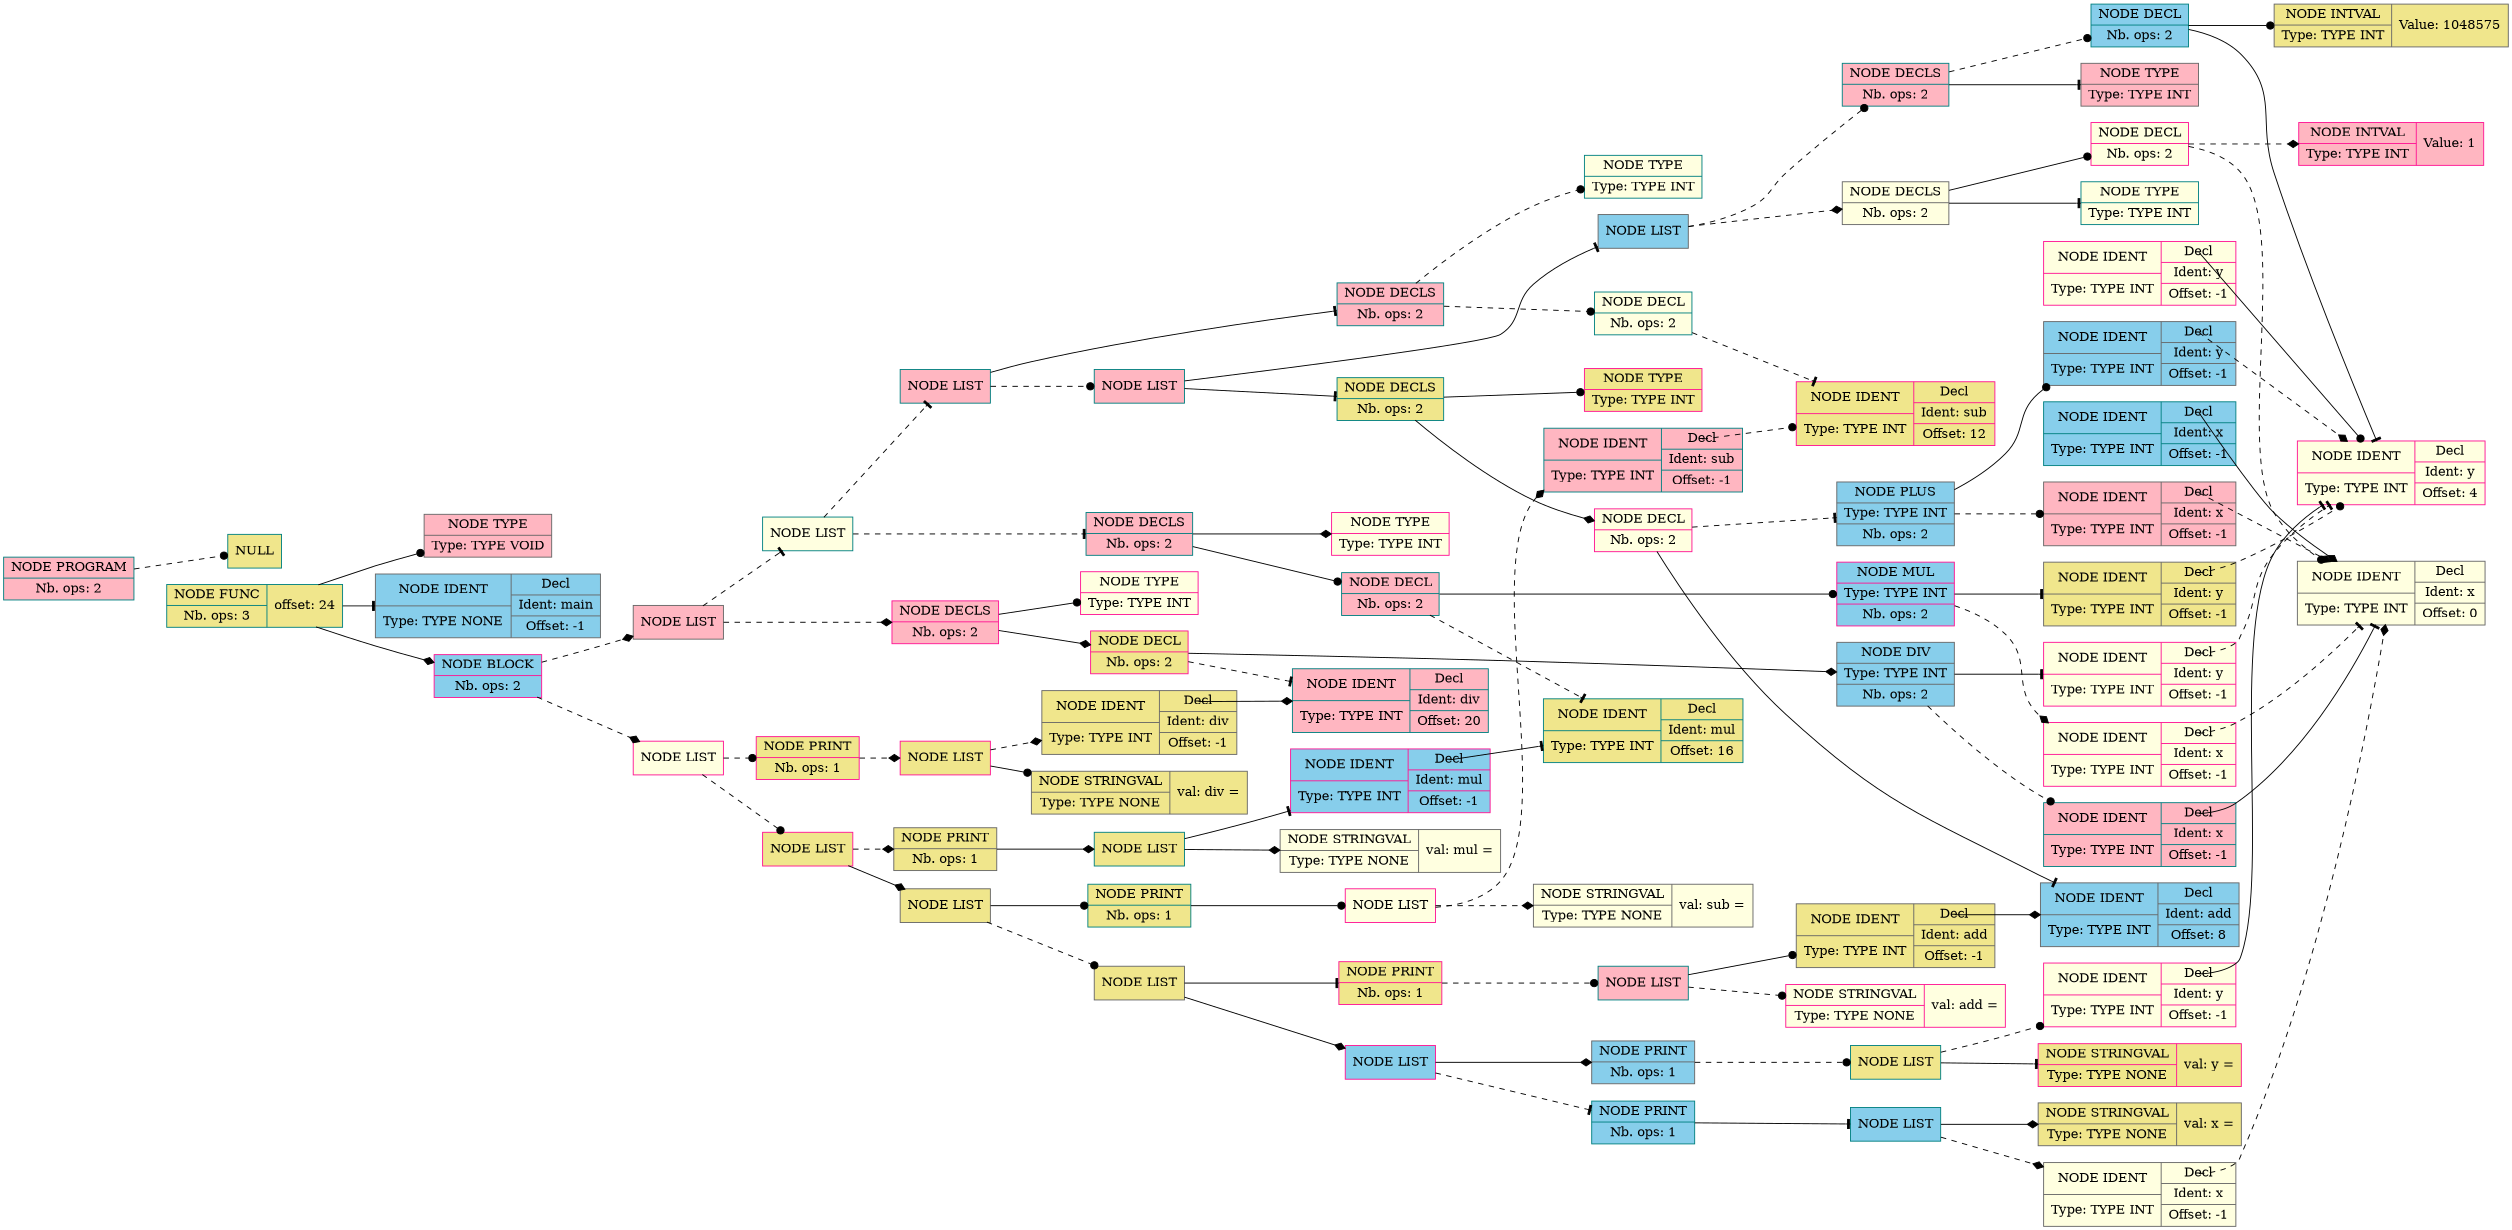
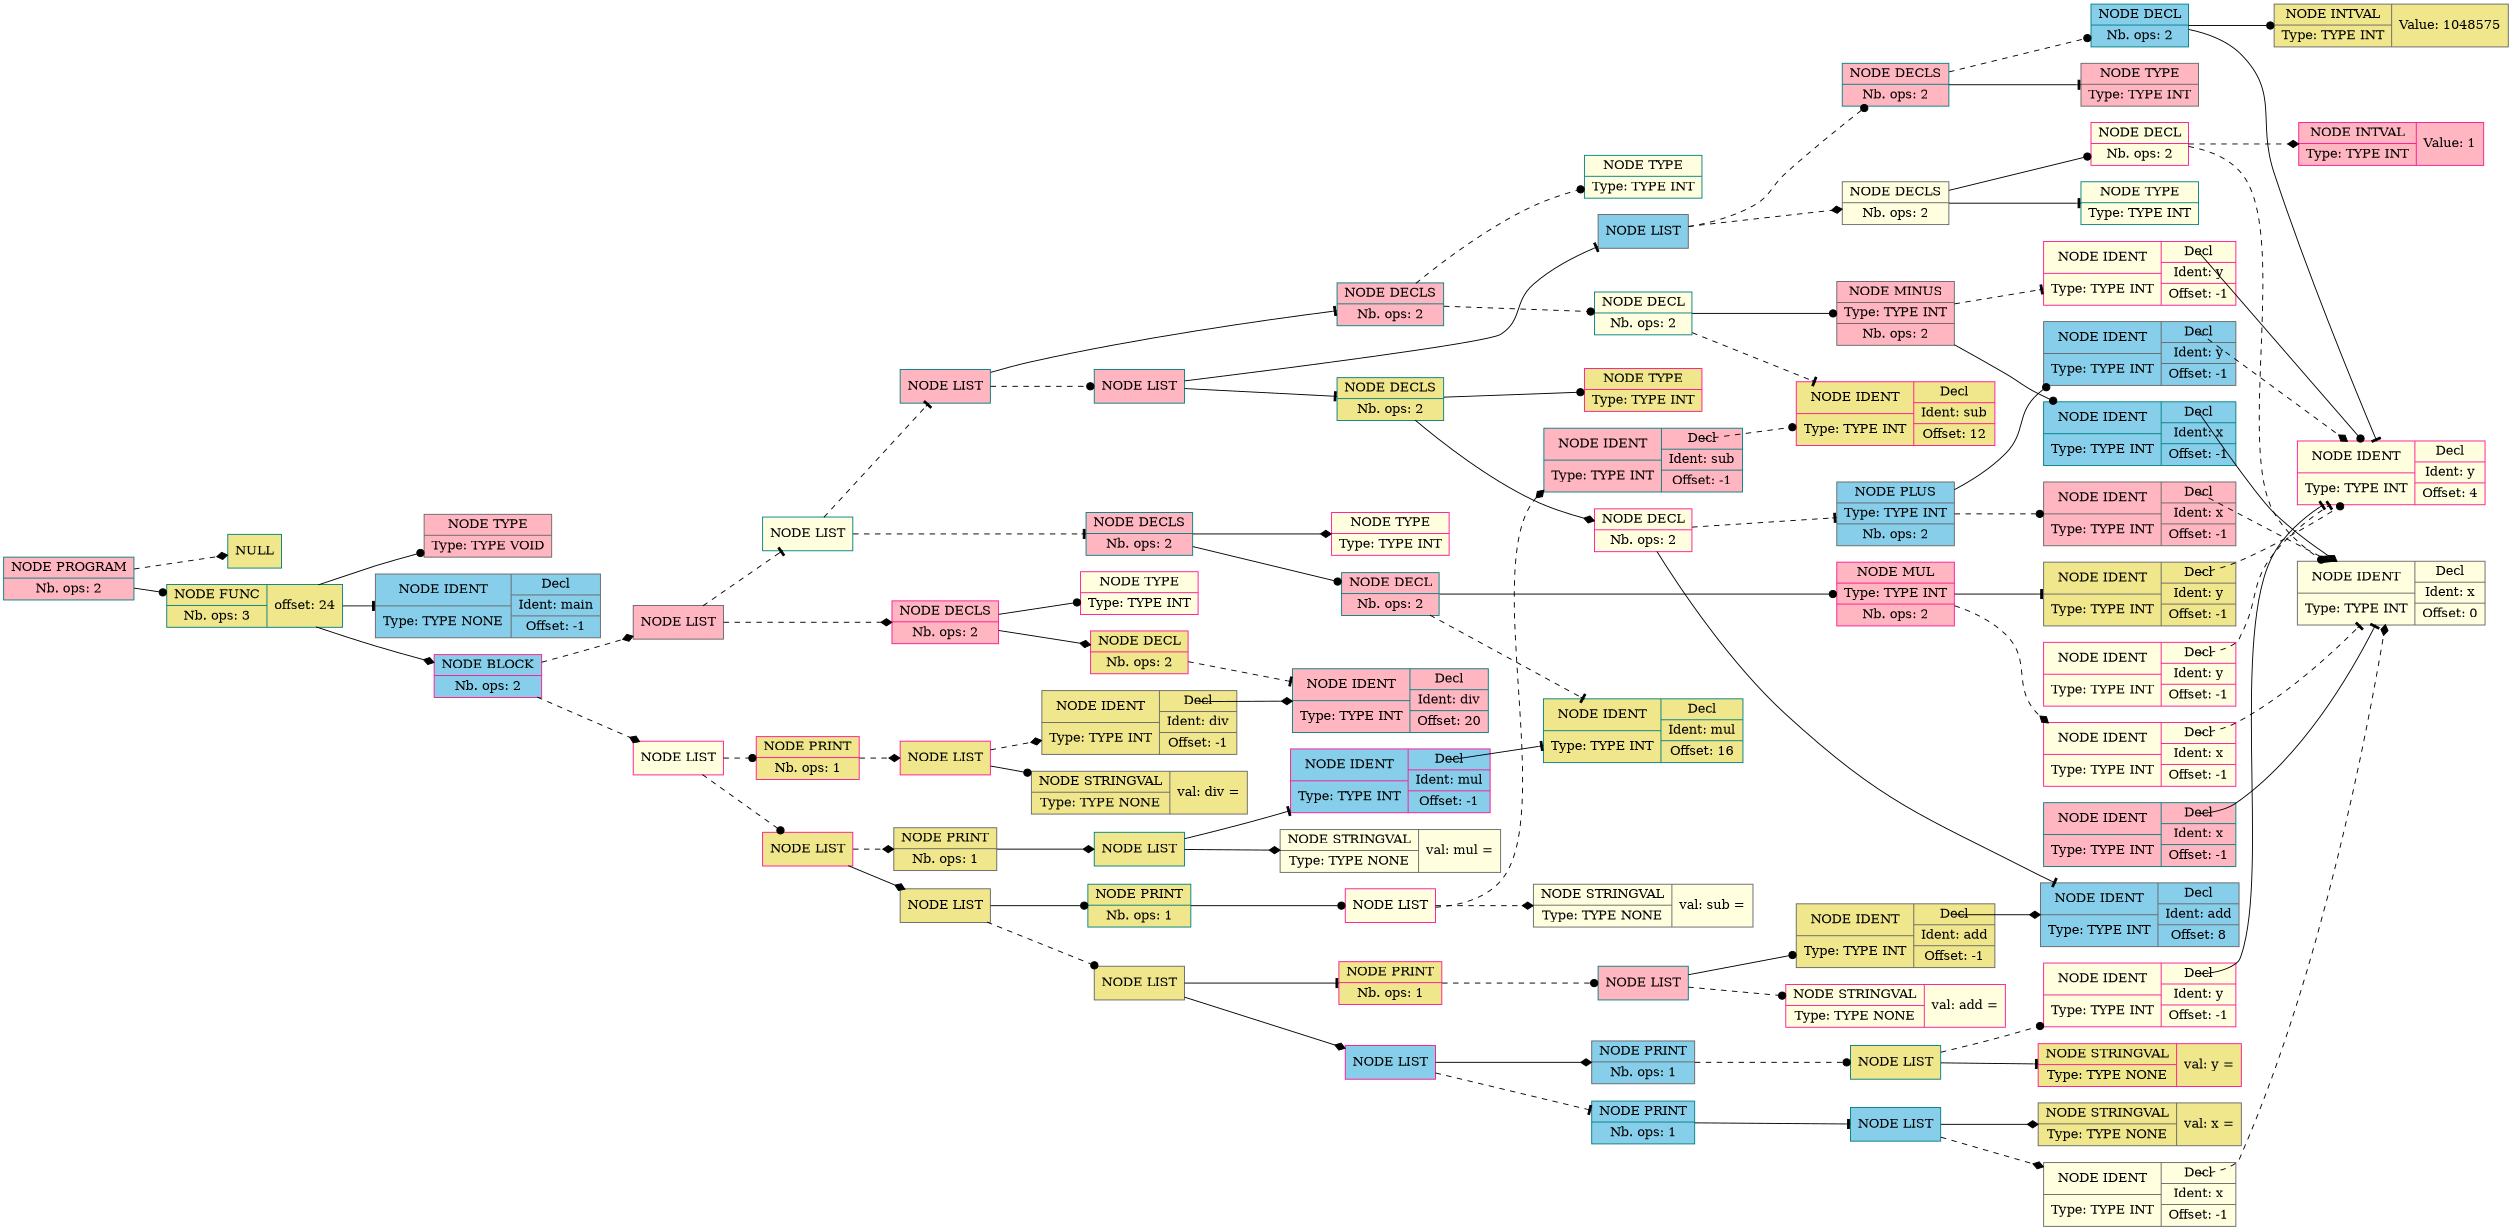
node "NODE MINUS": added
edge "NODE PROGRAM" -> "NULL": arrowhead dot -> diamond
edge "NODE PROGRAM" -> "NODE FUNC": added
node "NODE MUL": fillcolor skyblue -> lightpink
node "NODE DIV": removed
